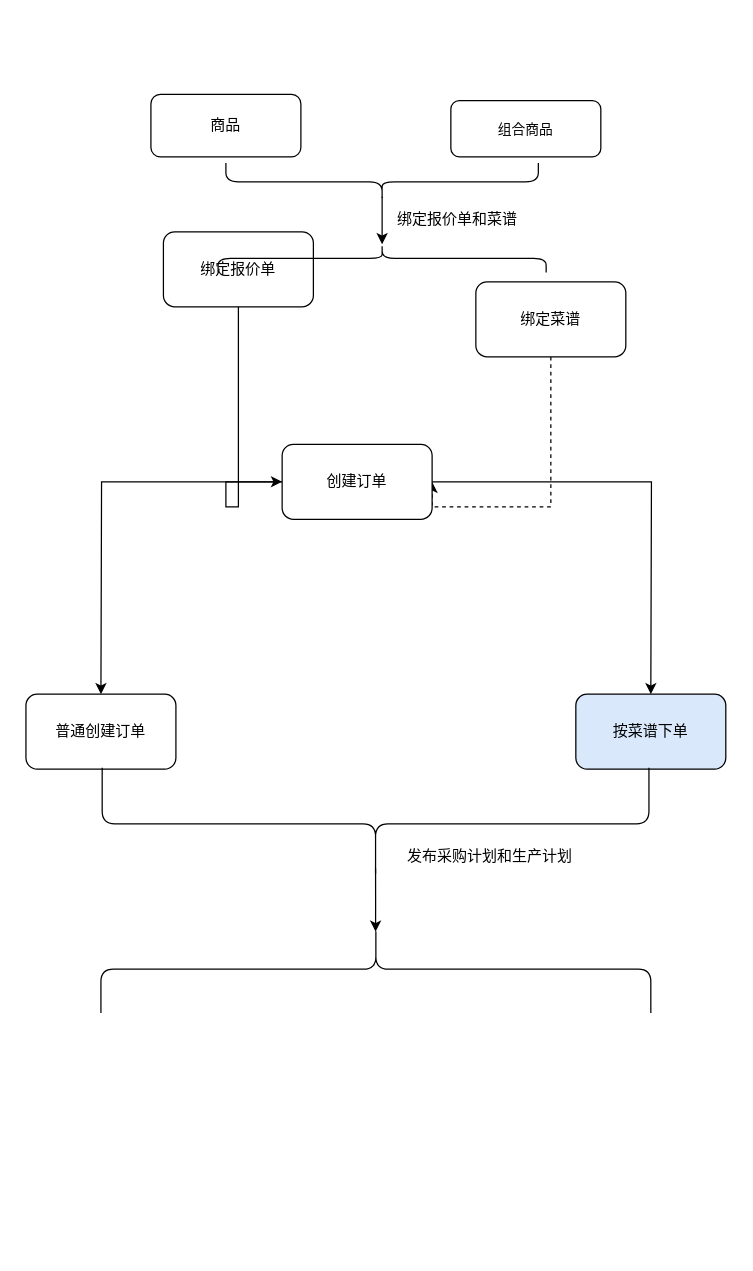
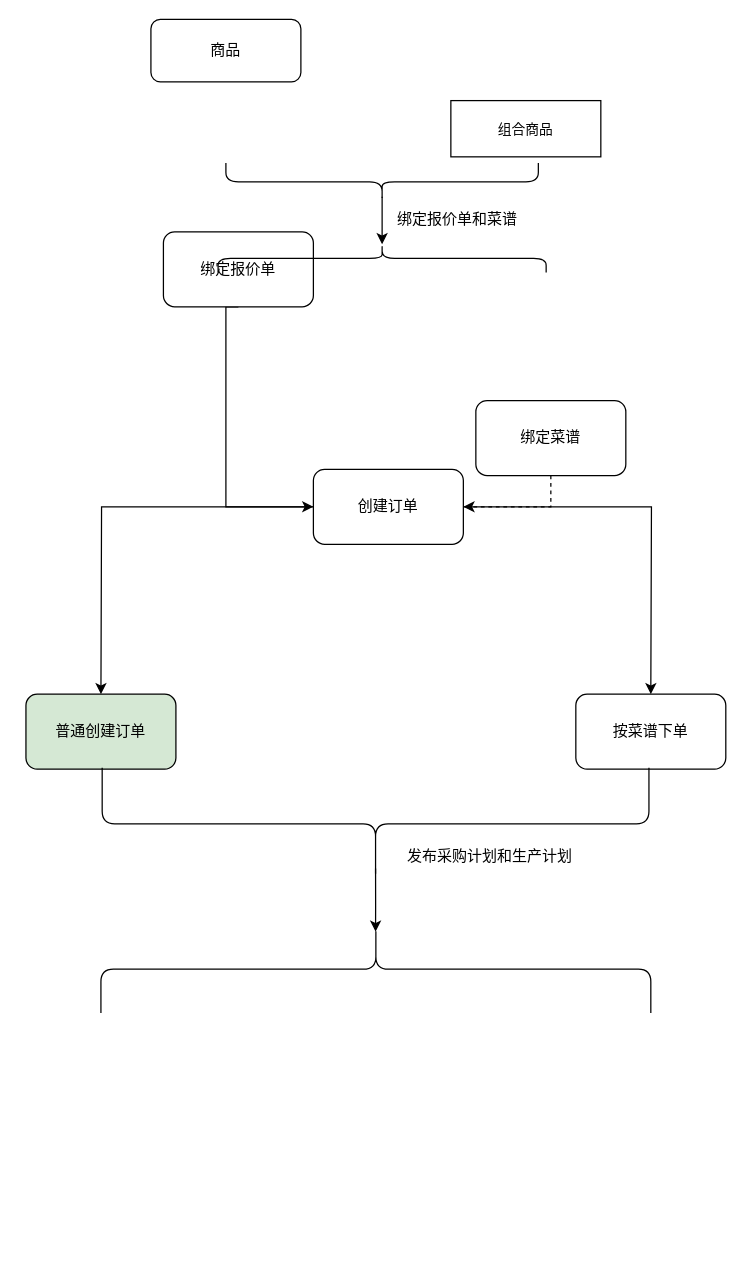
node "商品": moved (226, 126) -> (226, 51)
node "组合商品": shape rounded rectangle -> rectangle
node "绑定菜谱": moved (551, 319) -> (551, 438)
node "创建订单": moved (357, 482) -> (388, 507)
node "普通创建订单": fillcolor #ffffff -> #d5e8d4
node "按菜谱下单": fillcolor #dae8fc -> #ffffff
